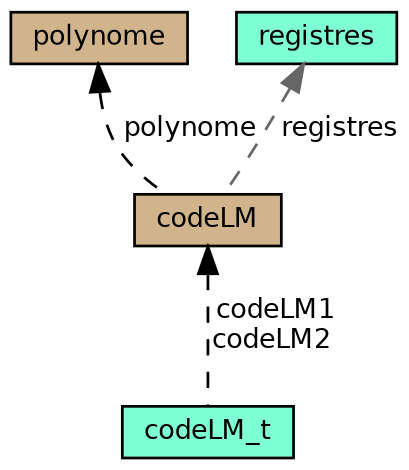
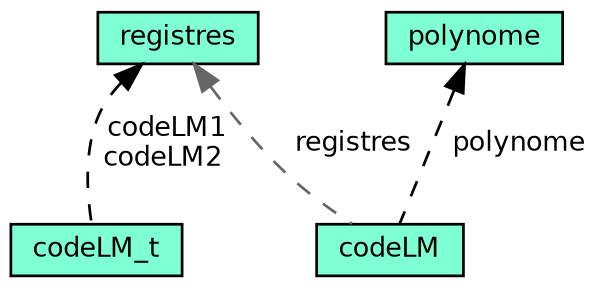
node "polynome": fillcolor tan -> aquamarine
node "codeLM": fillcolor tan -> aquamarine
edge "codeLM_t" -> "codeLM": now "codeLM_t" -> "registres"
